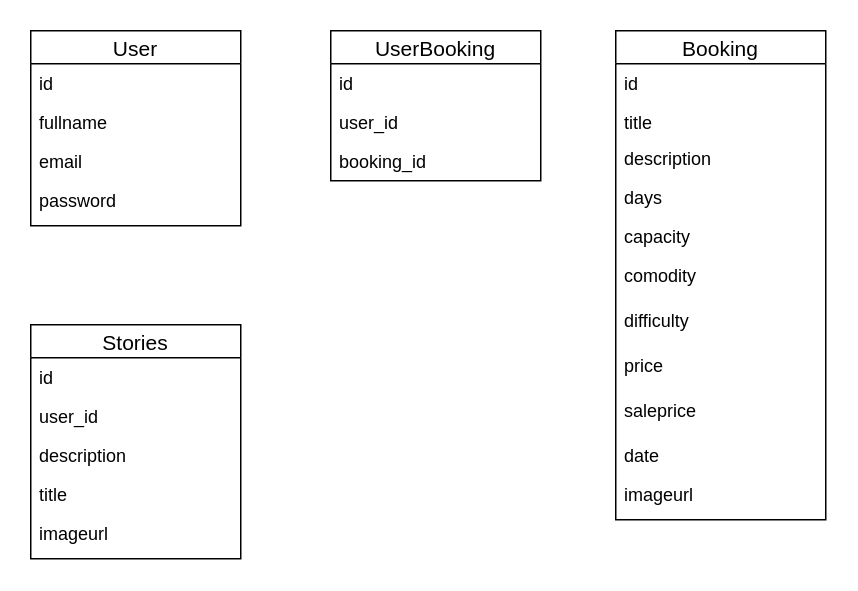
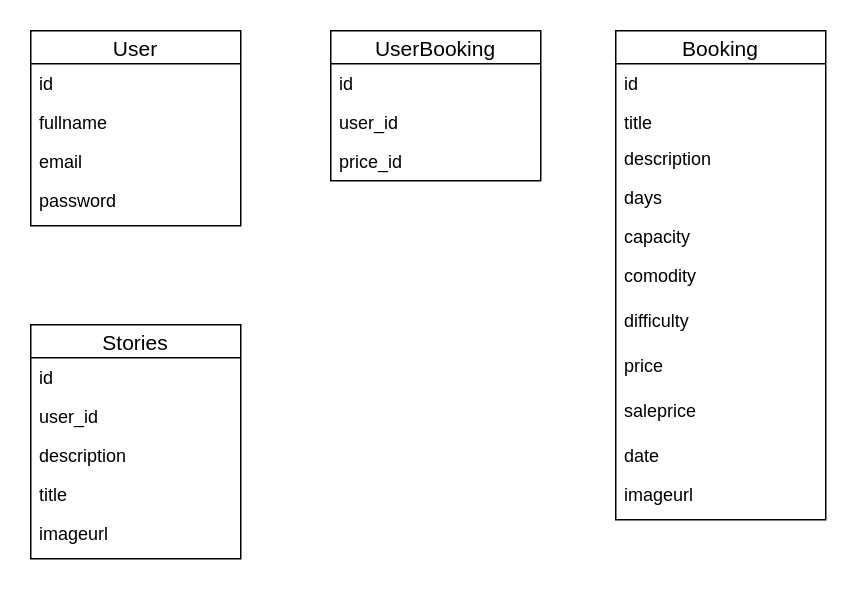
node "booking_id": label "booking_id" -> "price_id"
